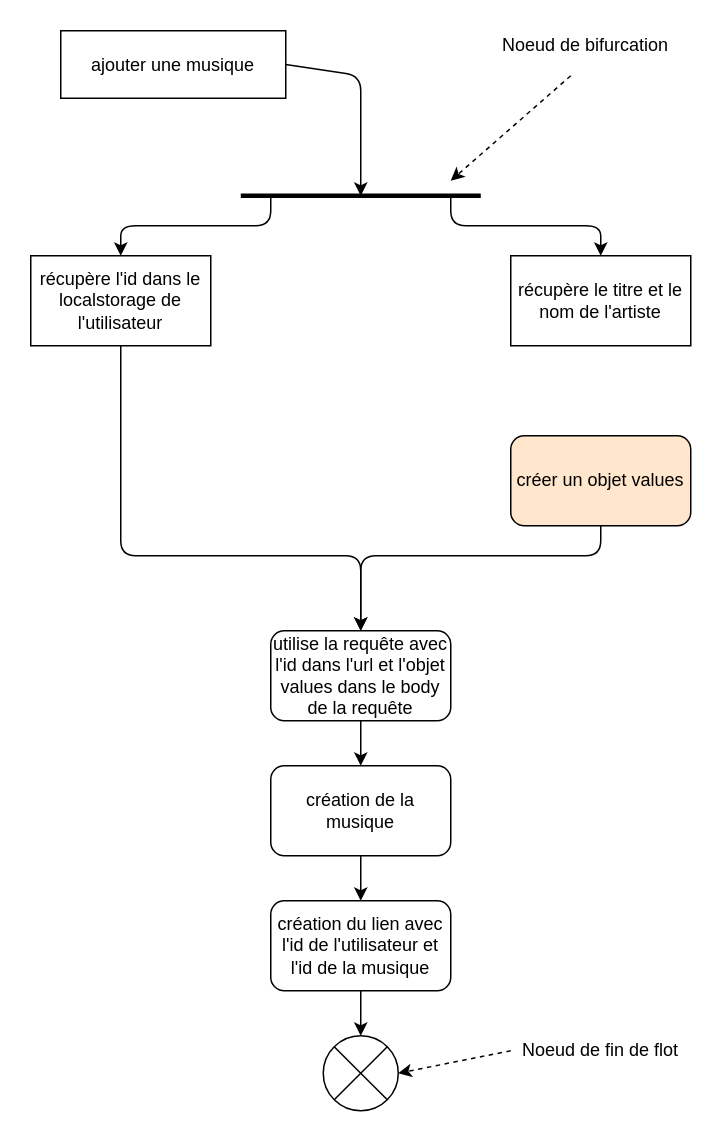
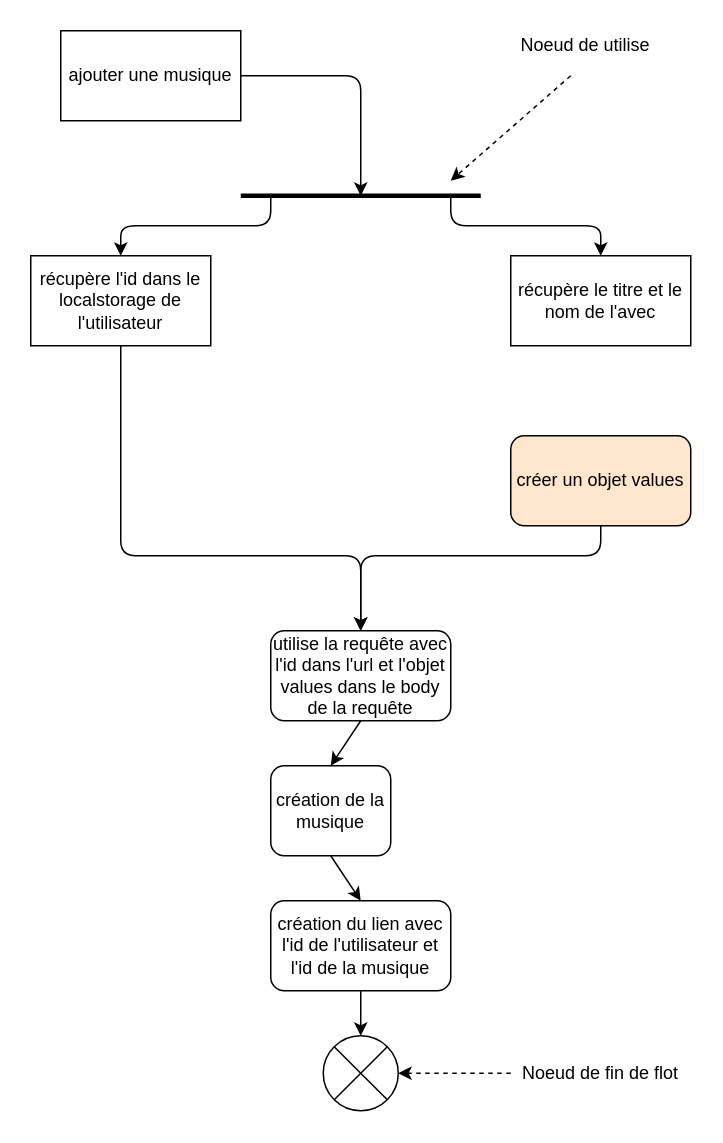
node "Noeud de bifurcation": label "Noeud de bifurcation" -> "Noeud de utilise"
node "ajouter une musique": size 225x68 -> 180x90
node "récupère le titre et le nom de l'artiste": label "récupère le titre et le nom de l'artiste" -> "récupère le titre et le nom de l'avec"
node "création de la musique": size 180x90 -> 120x90
node "Noeud de fin de flot": moved (601, 1051) -> (601, 1073)
